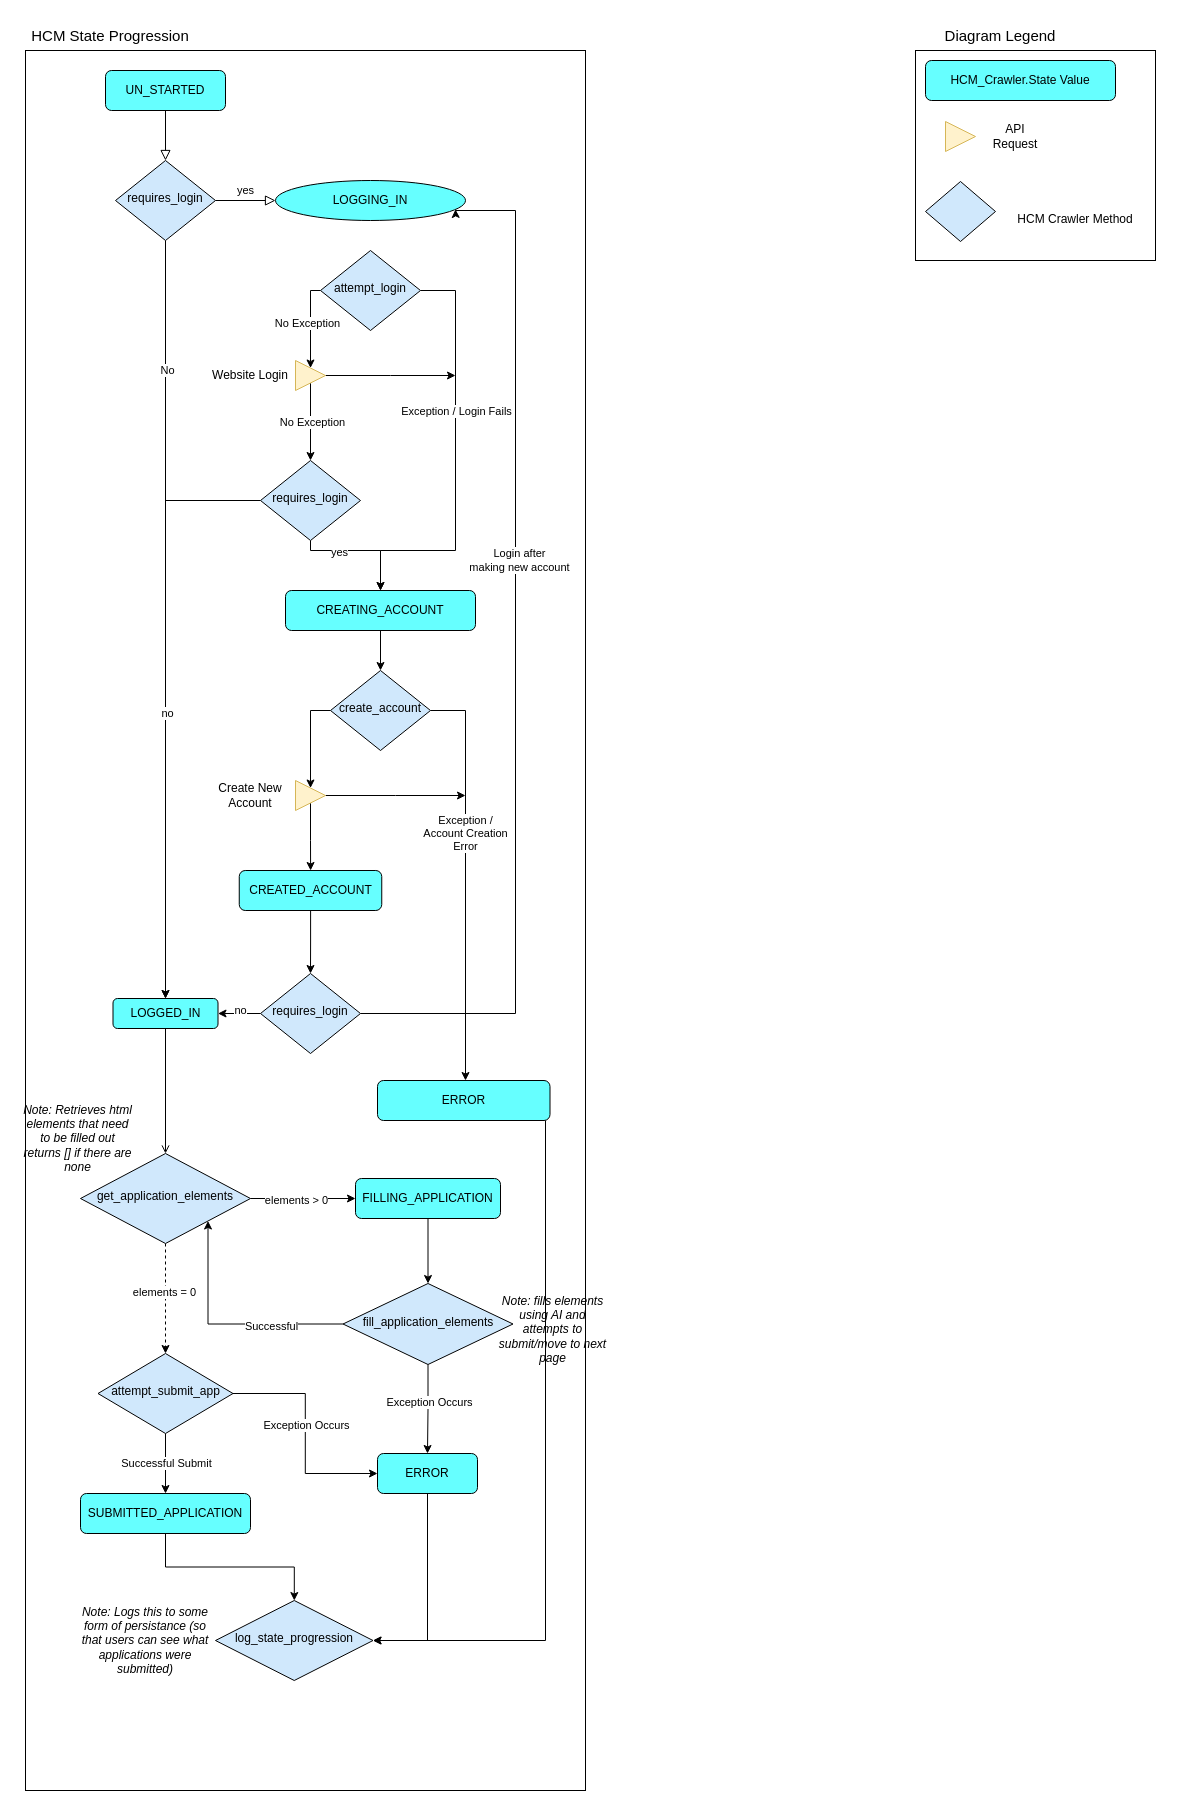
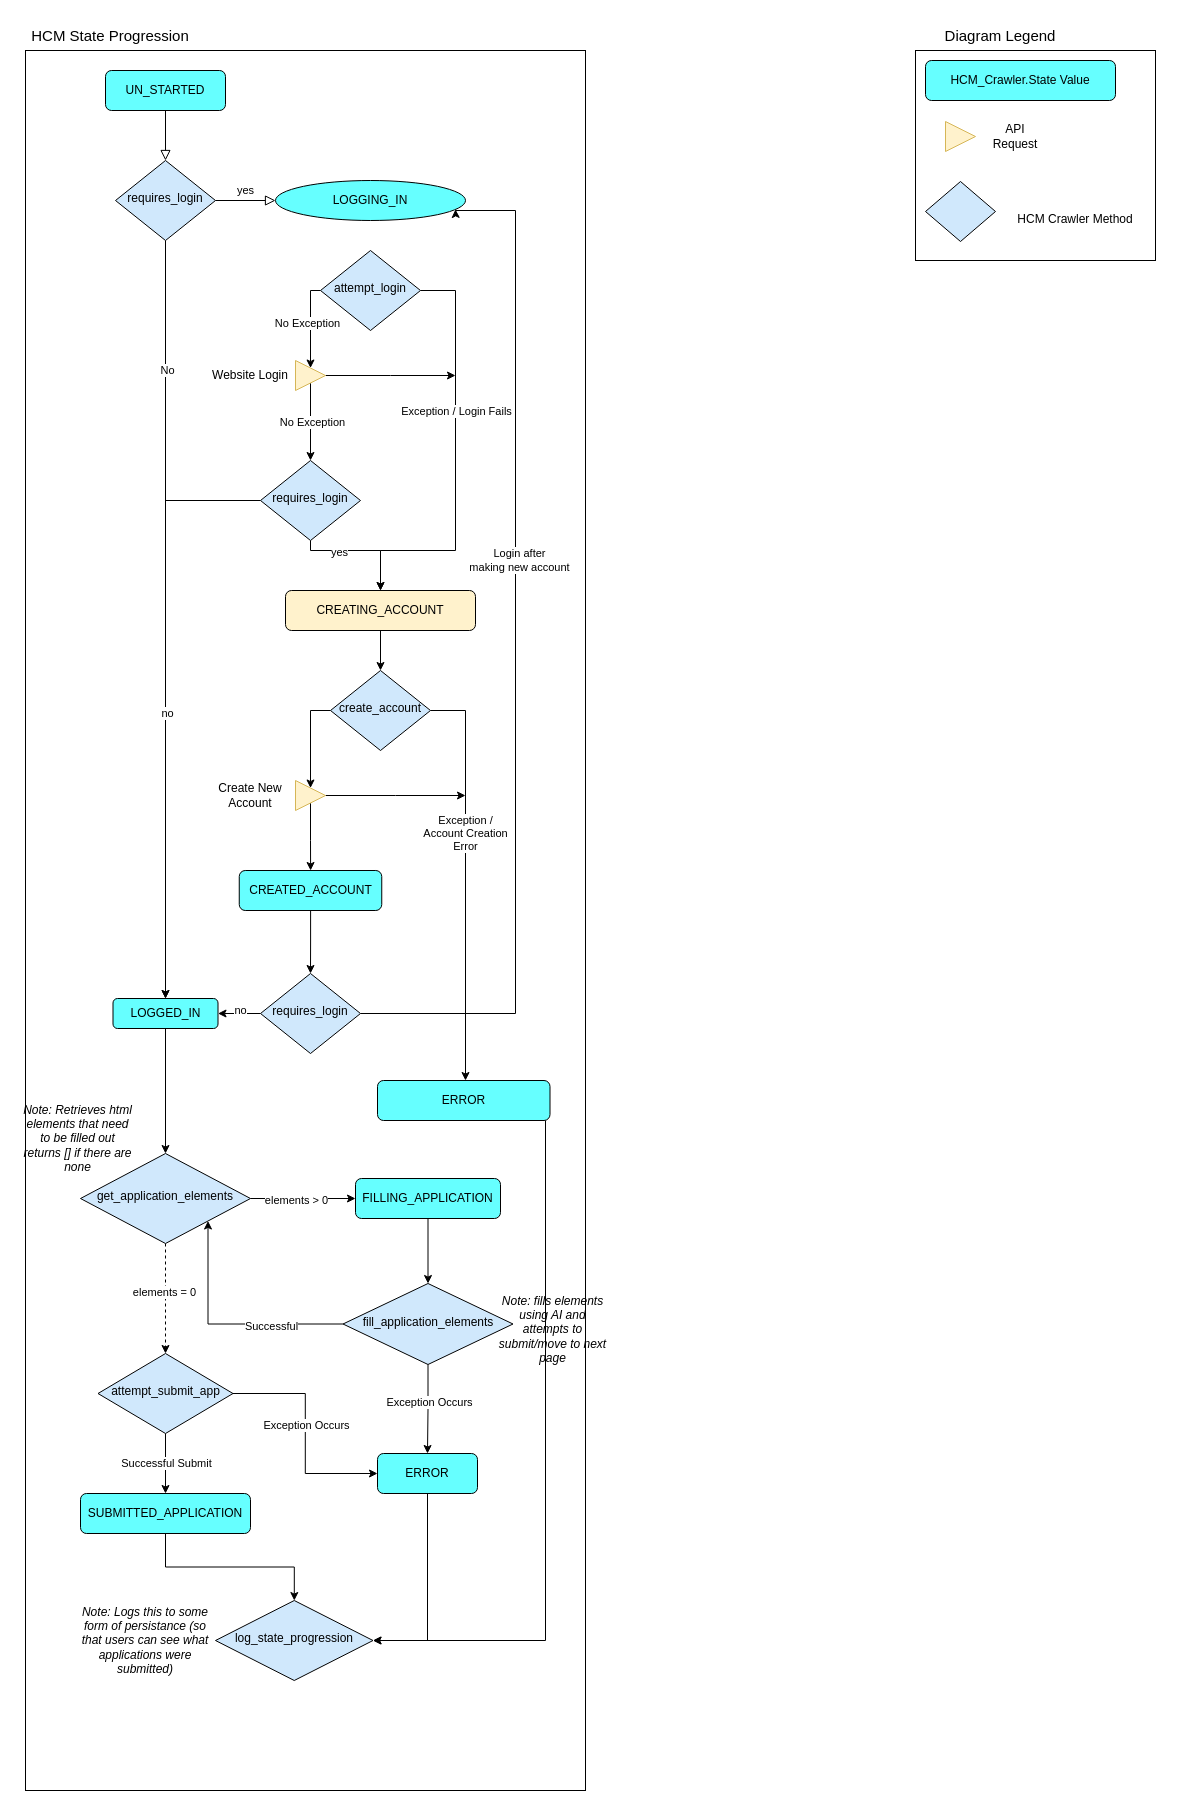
node "CREATING_ACCOUNT": fillcolor #66ffff -> #fff2cc
edge "LOGGED_IN" -> "get_application_elements": arrowhead open -> classic
